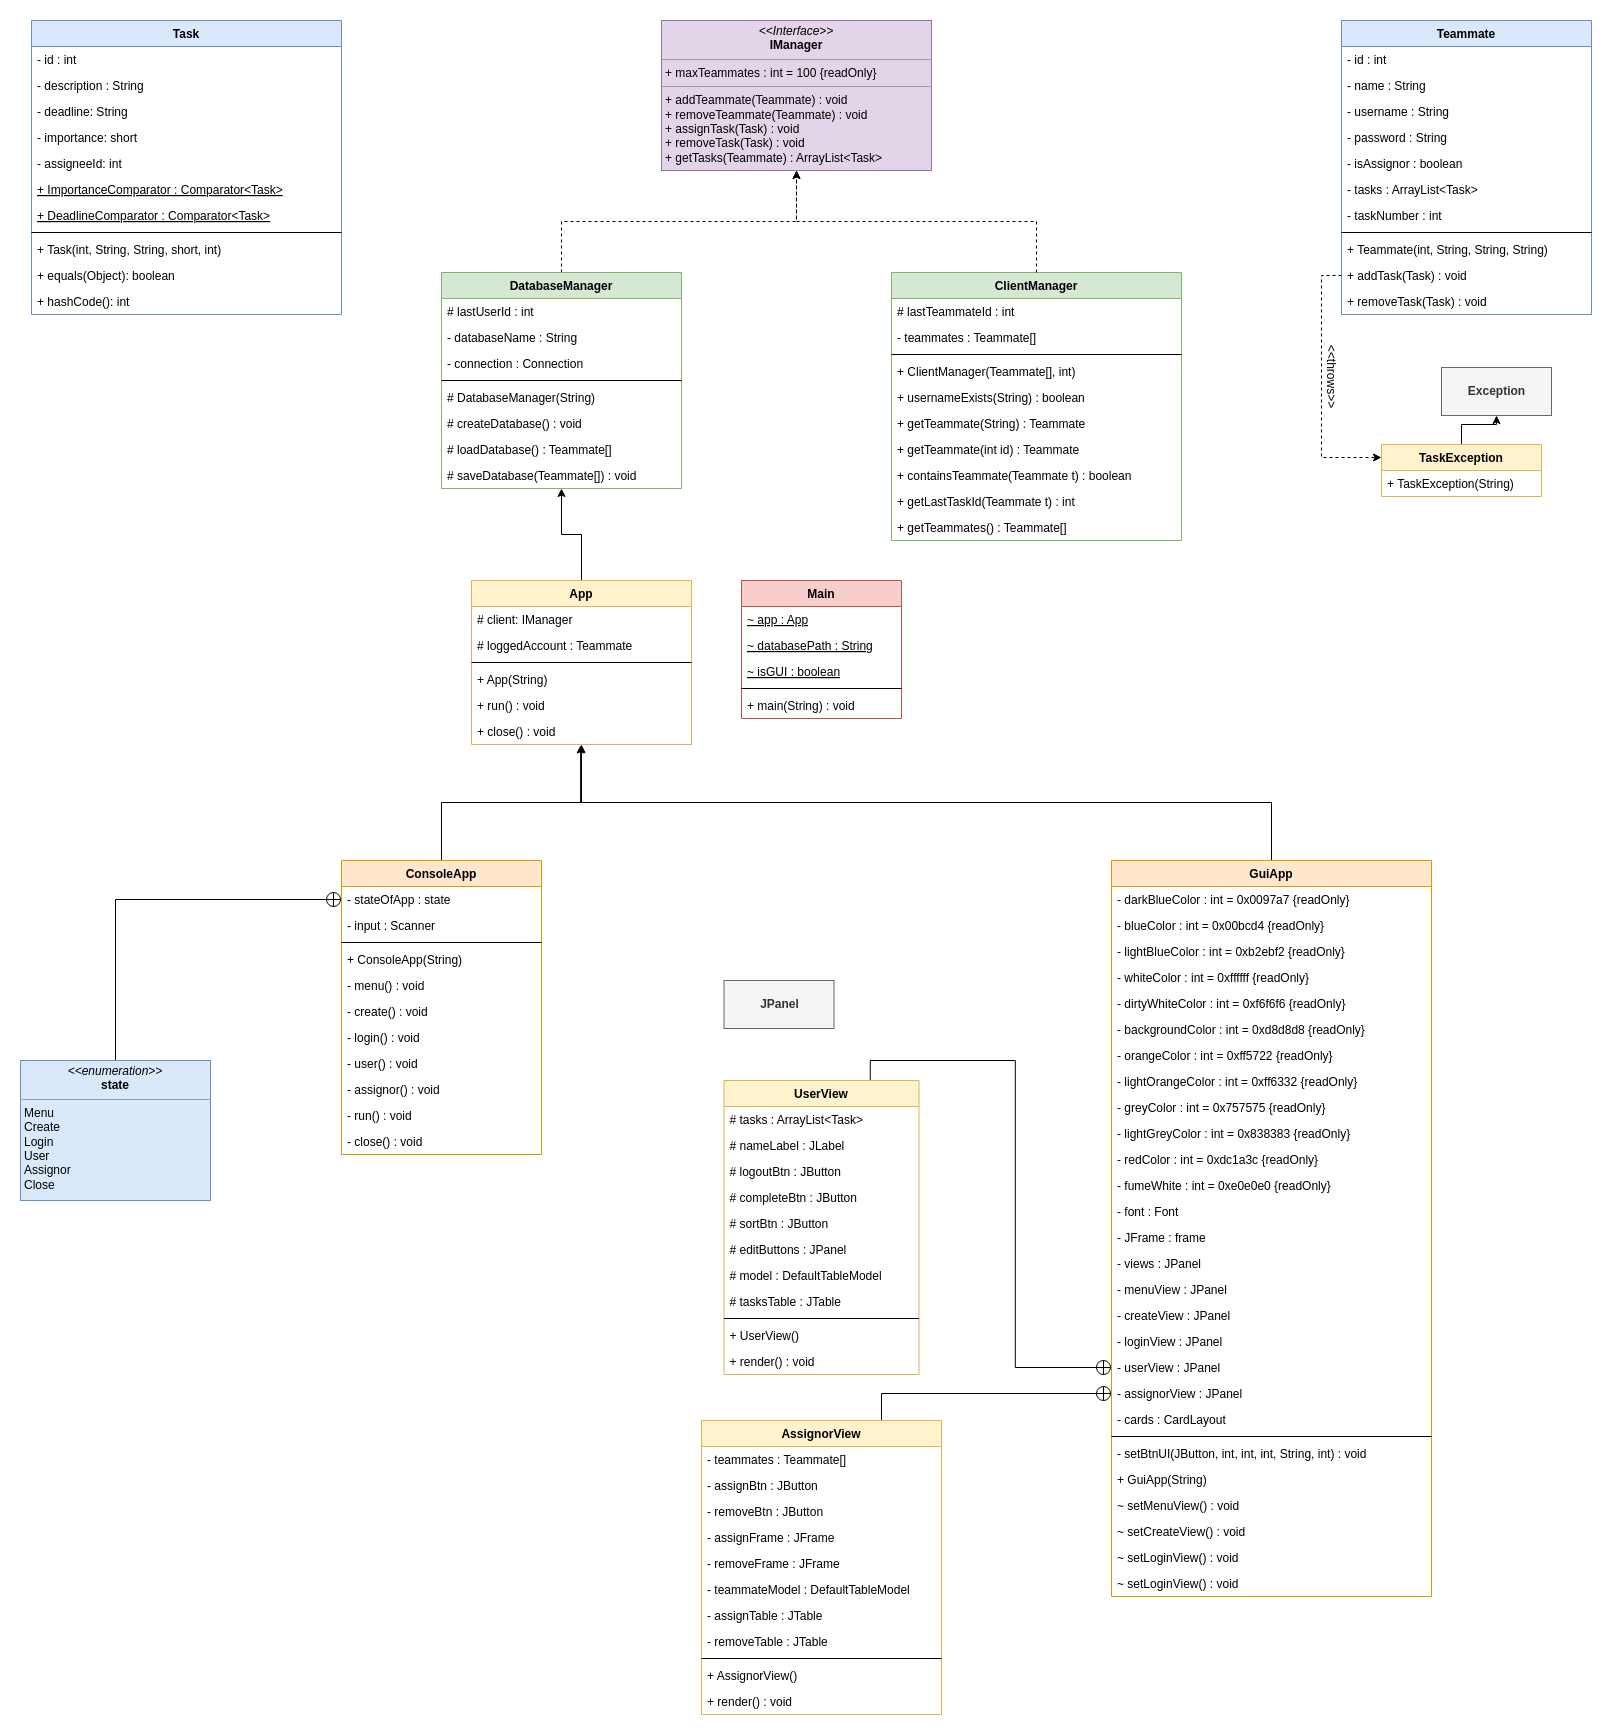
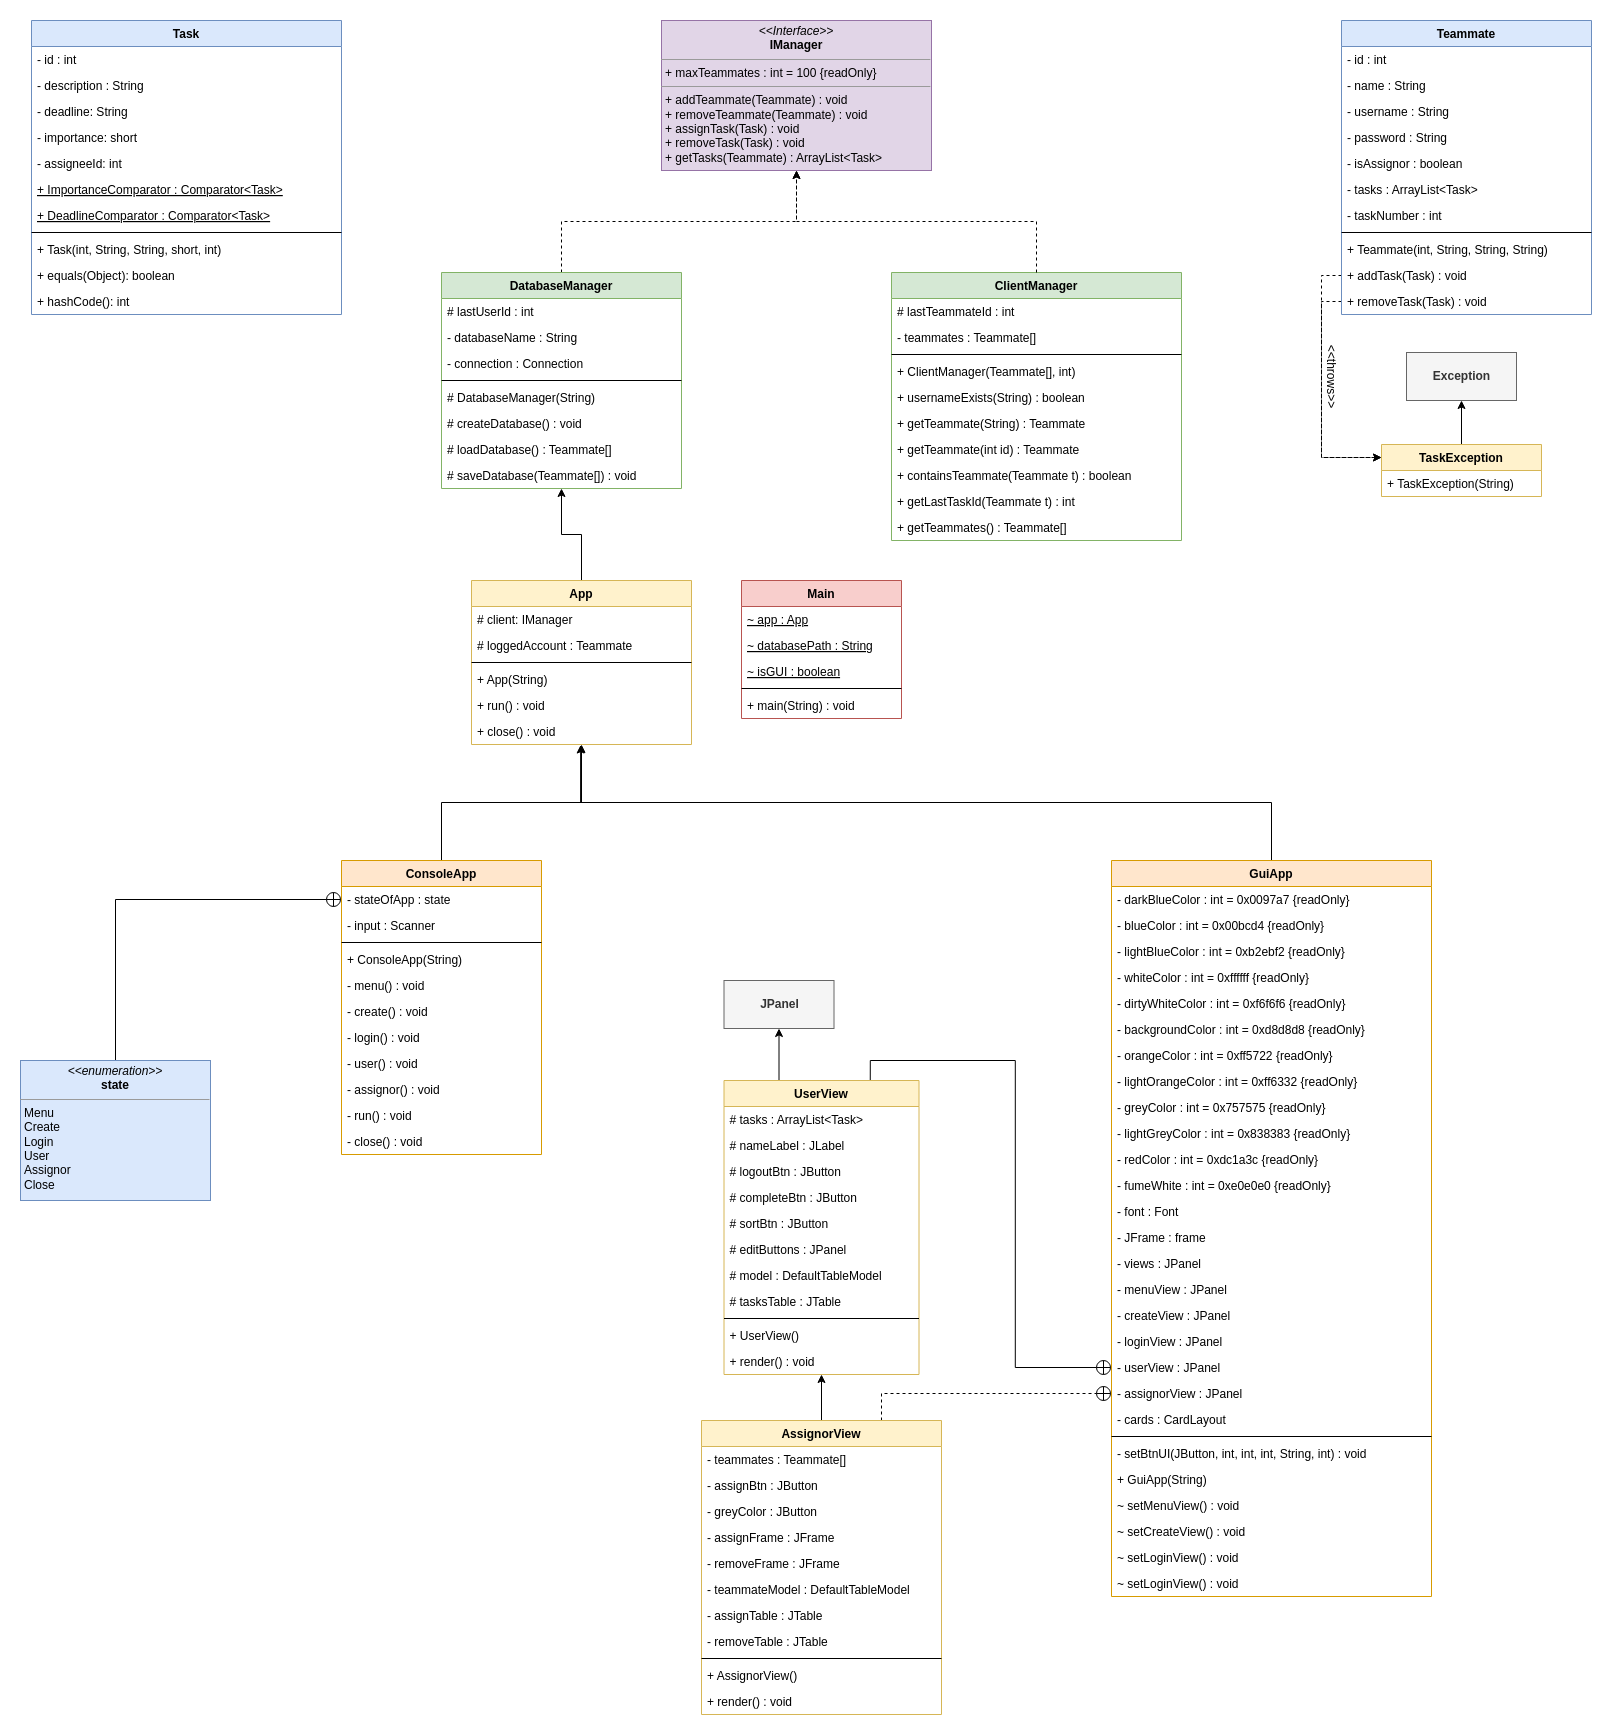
edge "+ removeTask(Task) : void" -> "TaskException": added
node "Exception": moved (1497, 392) -> (1462, 377)
edge "UserView" -> "JPanel": added
edge "AssignorView" -> "- assignorView : JPanel": style solid -> dashed
edge "AssignorView" -> "UserView": added
node "- removeBtn : JButton": label "- removeBtn : JButton" -> "- greyColor : JButton"
